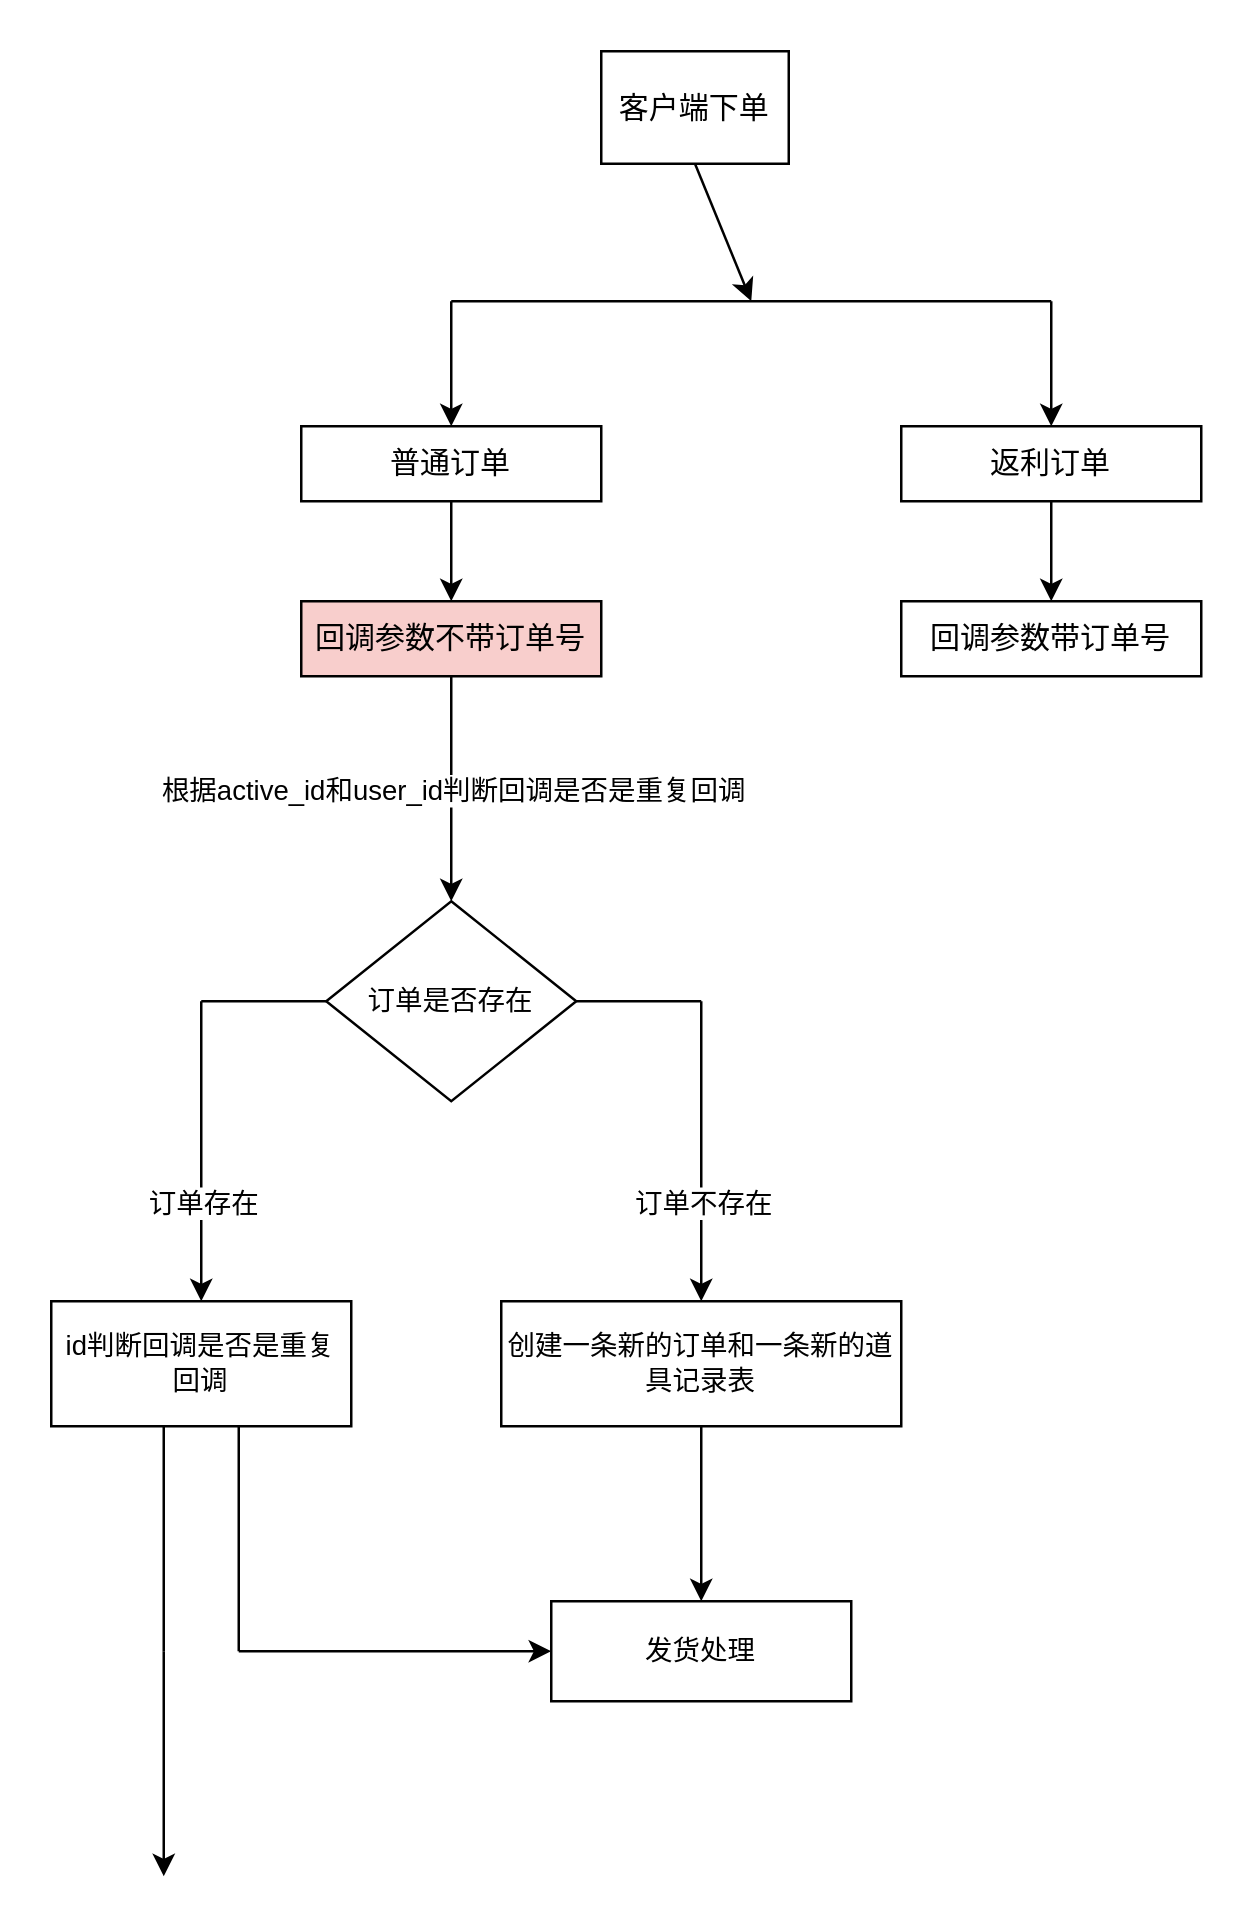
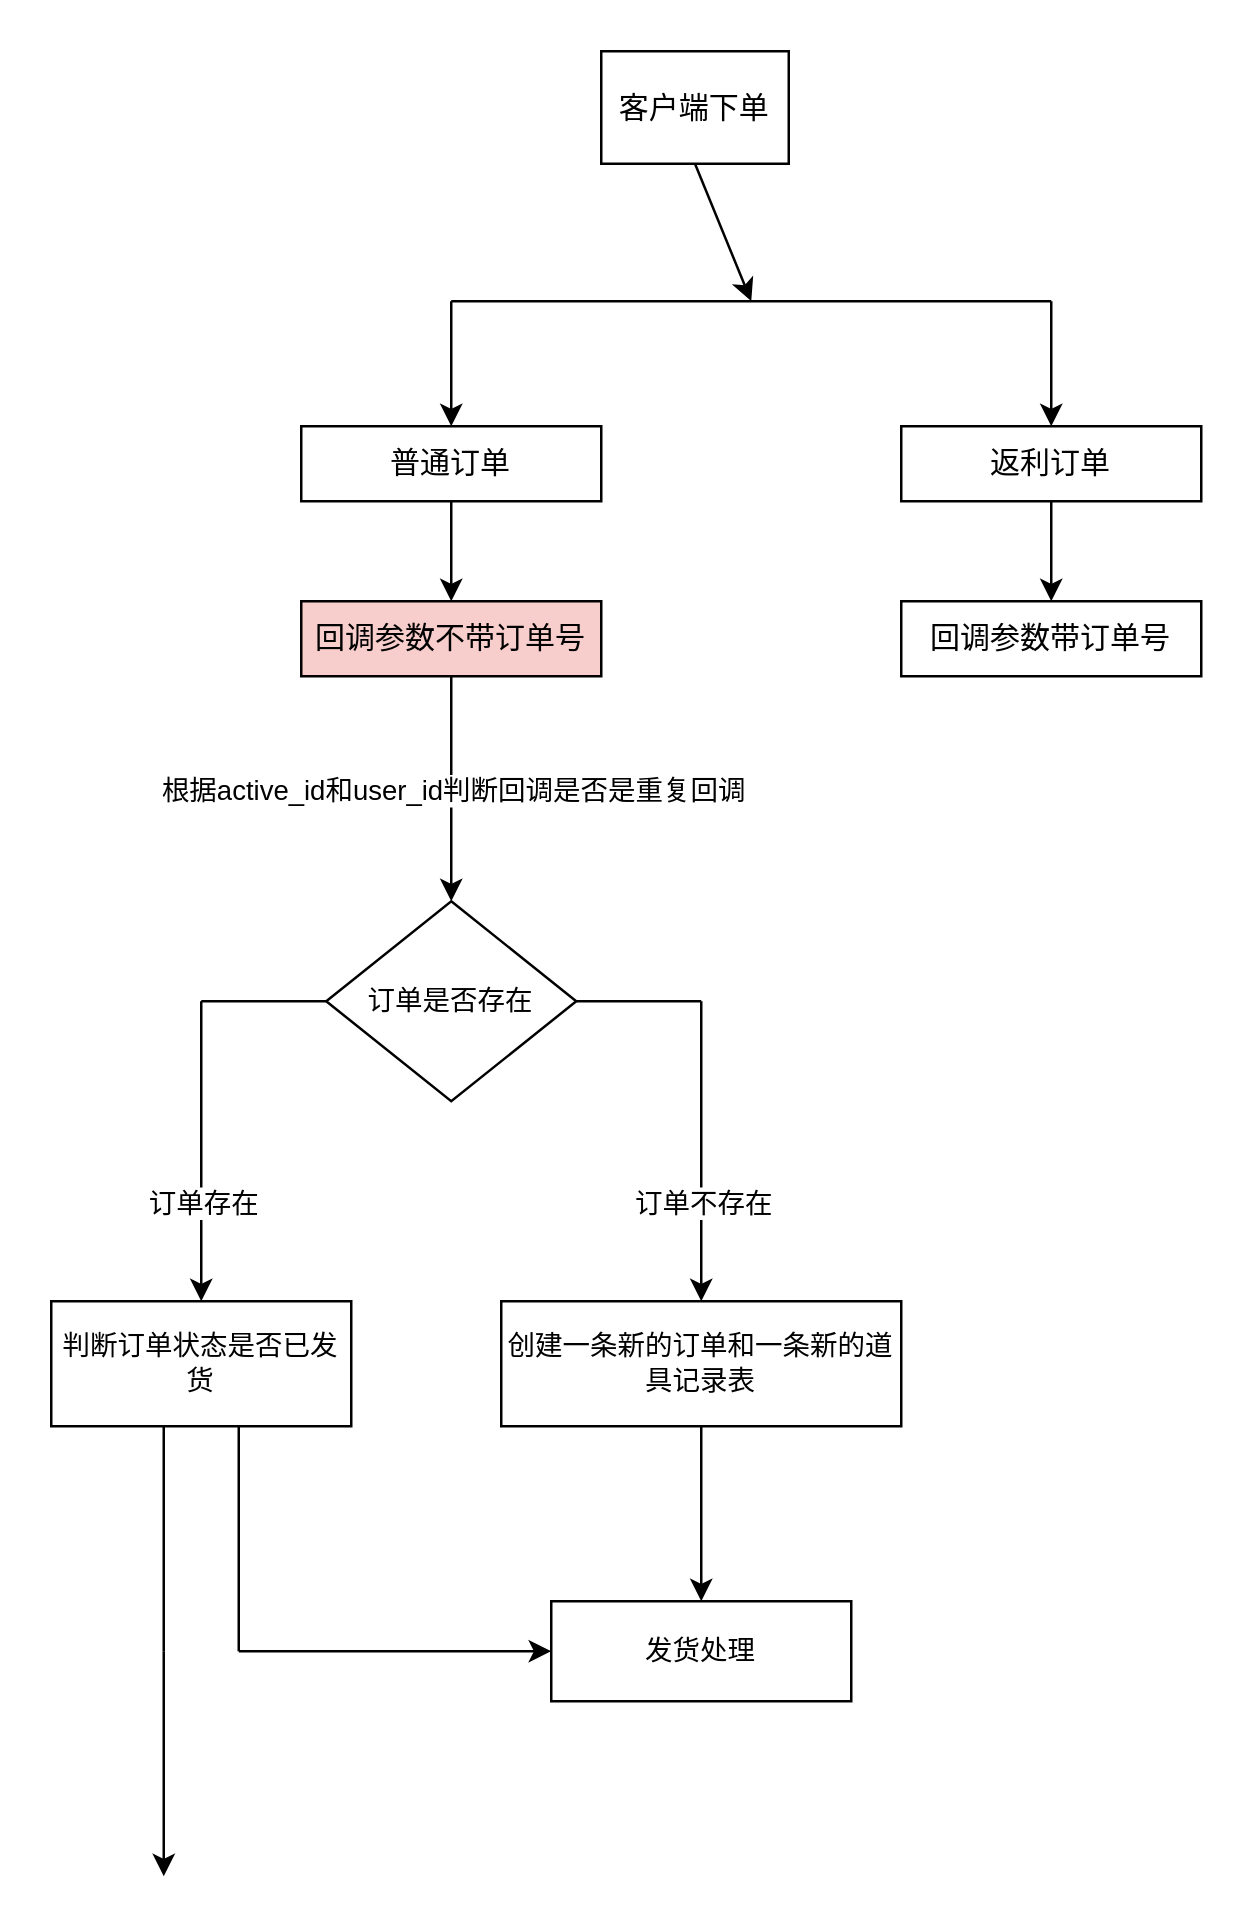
node "id判断回调是否是重复回调": label "id判断回调是否是重复回调" -> "判断订单状态是否已发货"
